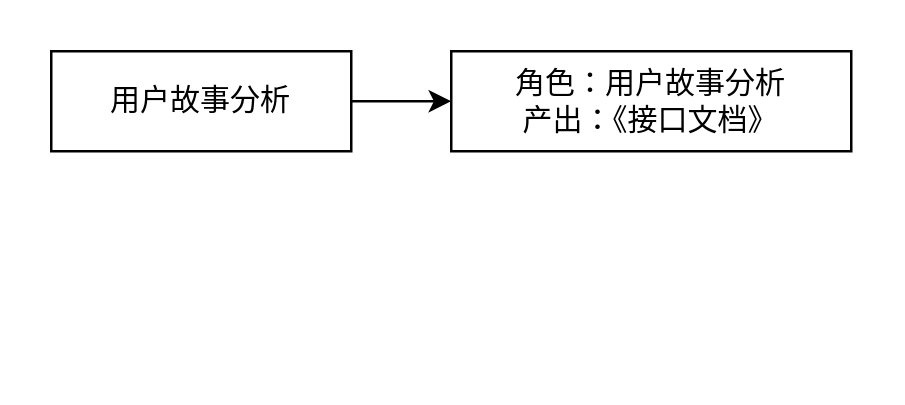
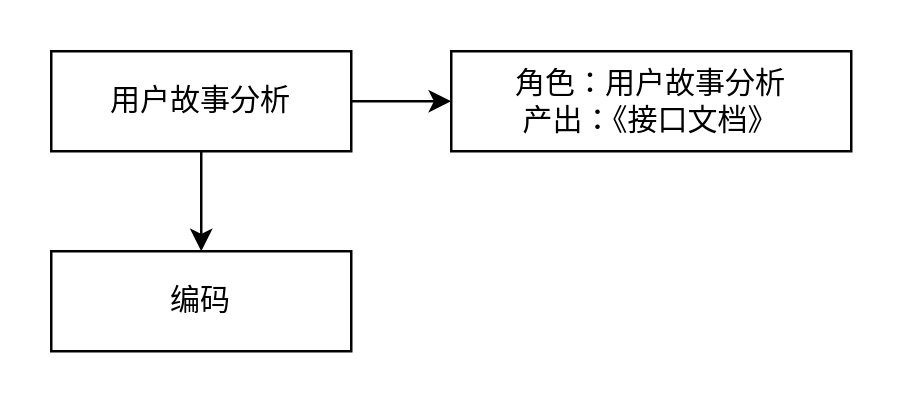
edge "用户故事分析" -> "编码": added
node "编码": added
